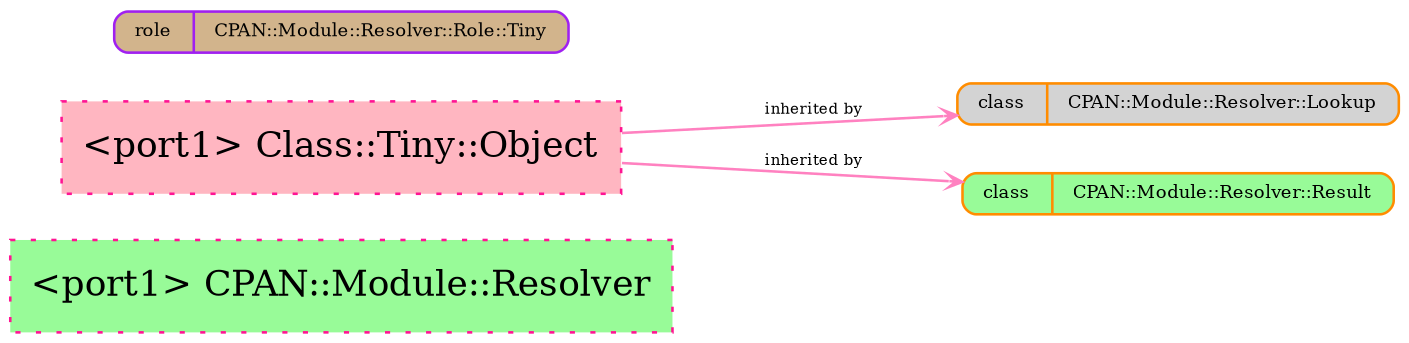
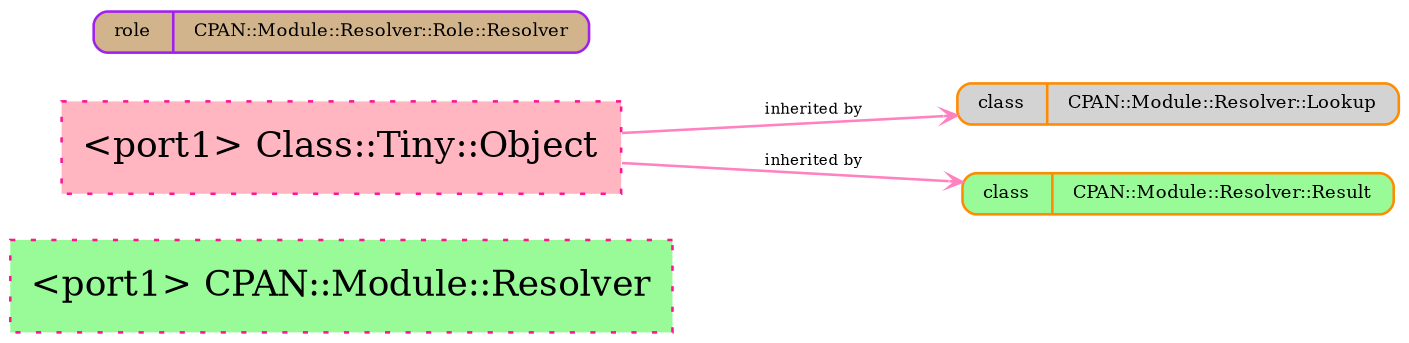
node "role": text "CPAN::Module::Resolver::Role::Tiny" -> "CPAN::Module::Resolver::Role::Resolver"
